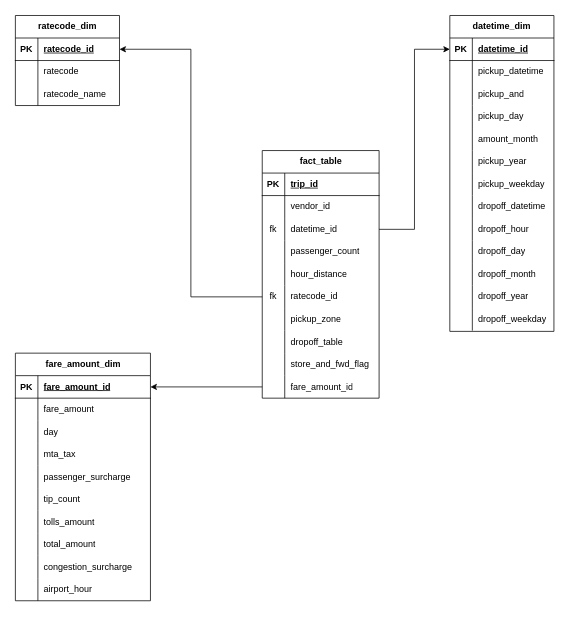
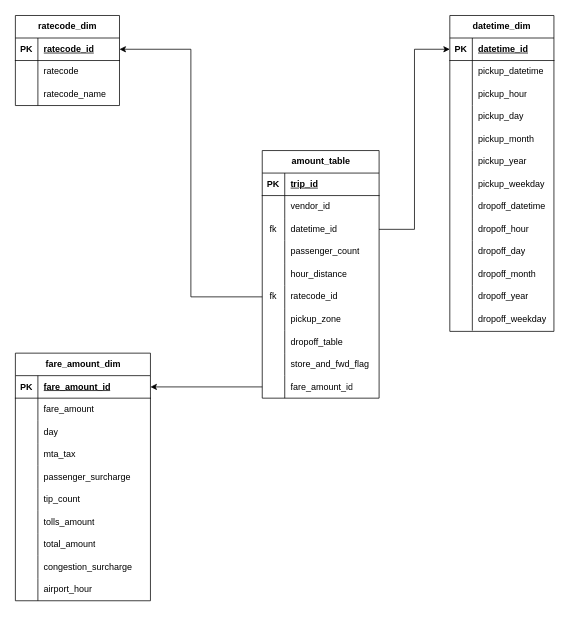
node "pickup_and": label "pickup_and" -> "pickup_hour"
node "amount_month": label "amount_month" -> "pickup_month"
node "fact_table": label "fact_table" -> "amount_table"
